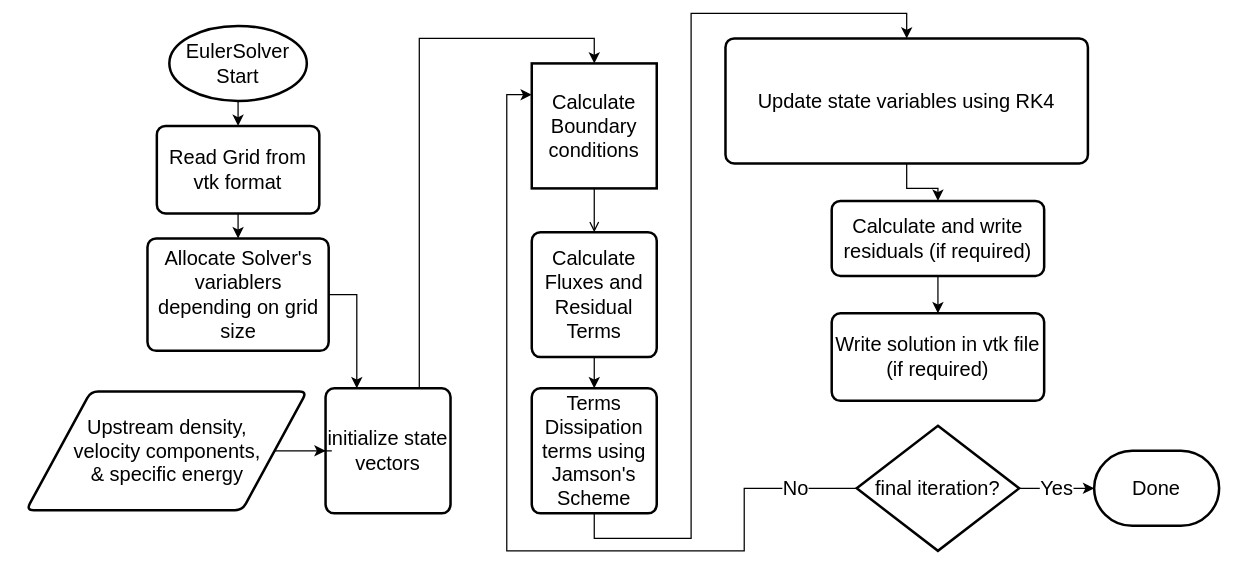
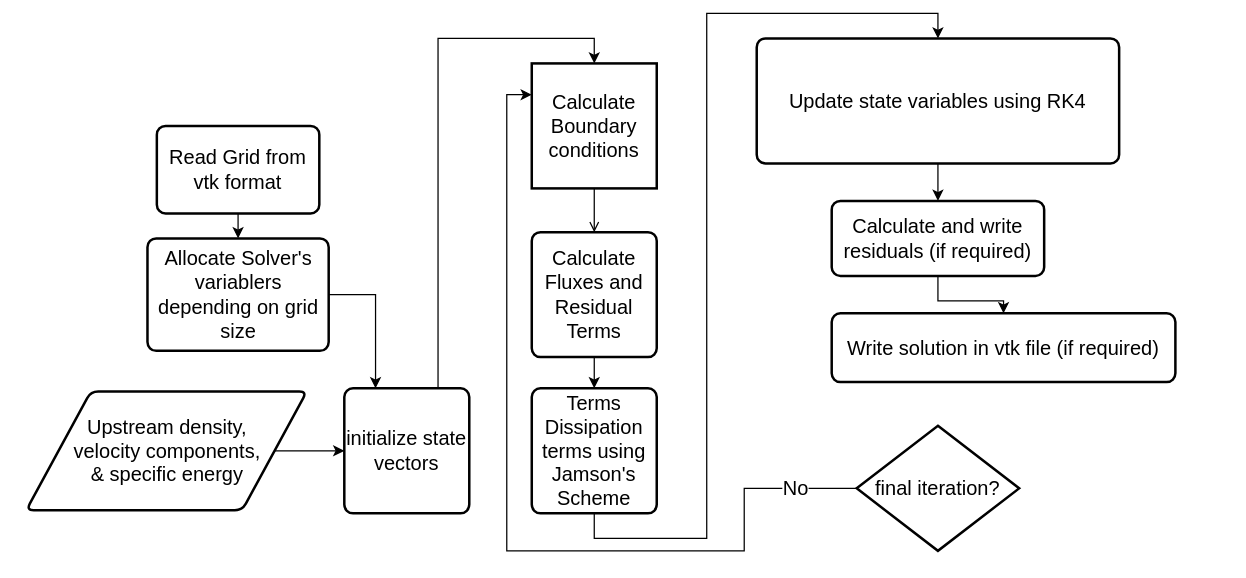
node "EulerSolverStart": removed
node "Update state variables using RK4": moved (907, 101) -> (938, 101)
edge "EulerSolverStart" -> "Read Grid from vtk format": removed
node "Write solution in vtk file (if required)": size 213x88 -> 344x69
node "initialize state vectors": moved (388, 451) -> (407, 451)
edge "final iteration?" -> "Done": removed, label "Yes"
node "Done": removed
